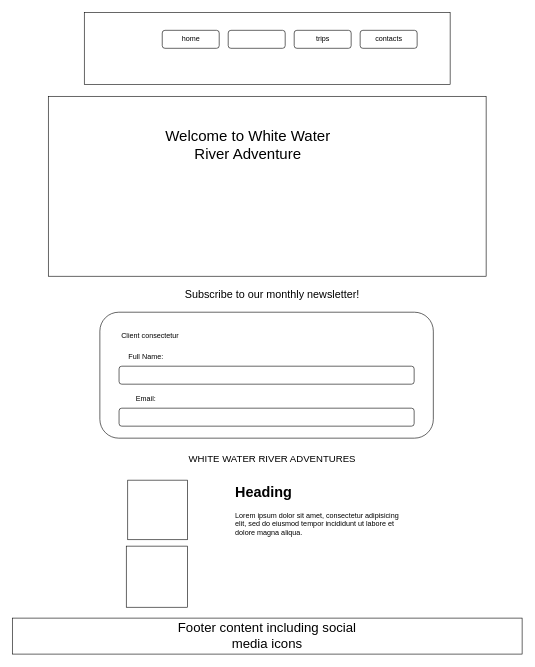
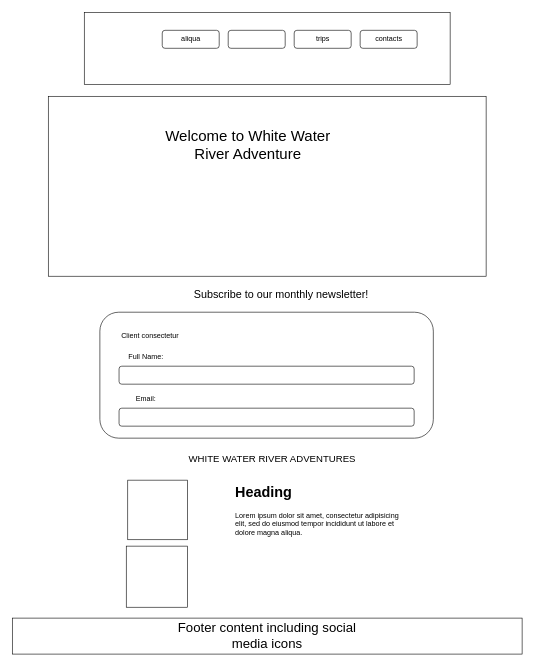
node "home": label "home" -> "aliqua"
node "Subscribe to our monthly newsletter!": moved (272, 294) -> (281, 294)
